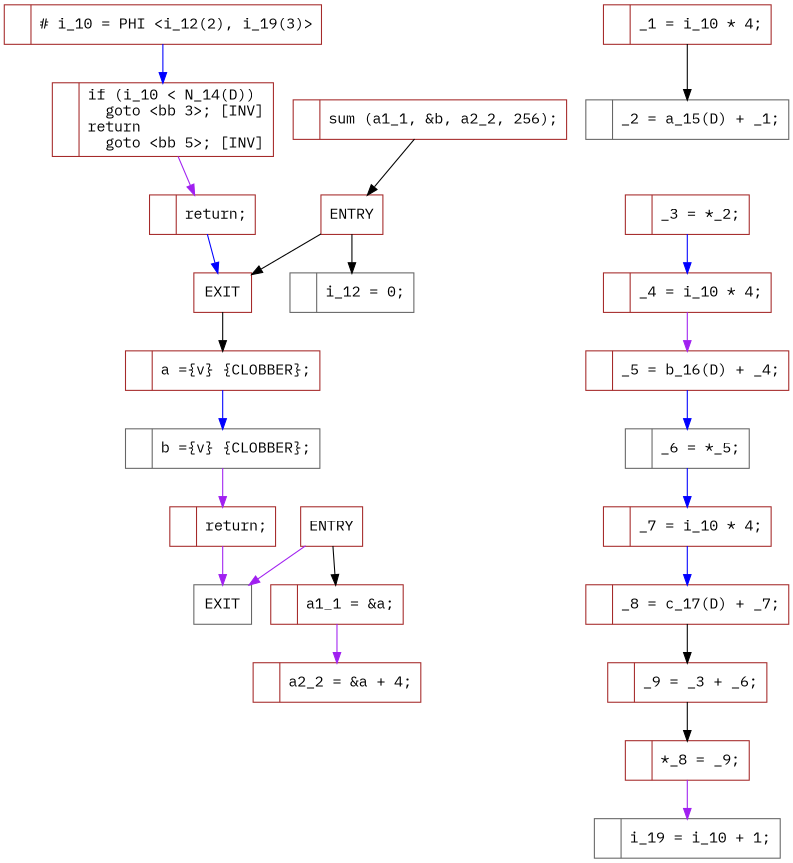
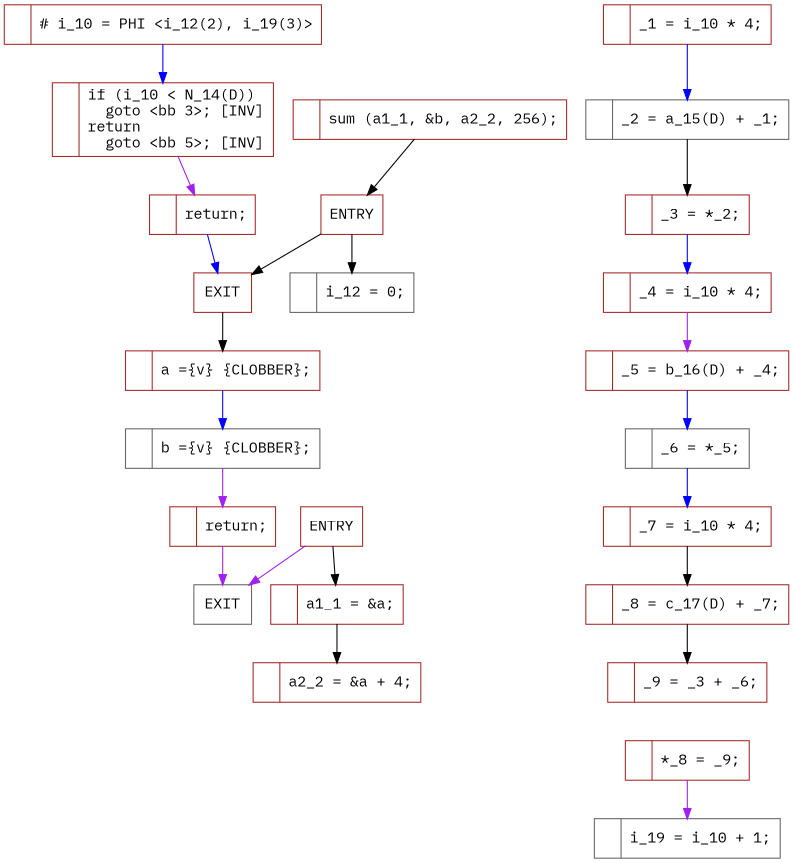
edge "_1 = i_10 * 4;" -> "_2 = a_15(D) + _1;": color black -> blue
edge "_2 = a_15(D) + _1;" -> "_3 = *_2;": added
edge "_7 = i_10 * 4;" -> "_8 = c_17(D) + _7;": color blue -> black
edge "a1_1 = &a;" -> "a2_2 = &a + 4;": color purple -> black
edge "_9 = _3 + _6;" -> "*_8 = _9;": removed
